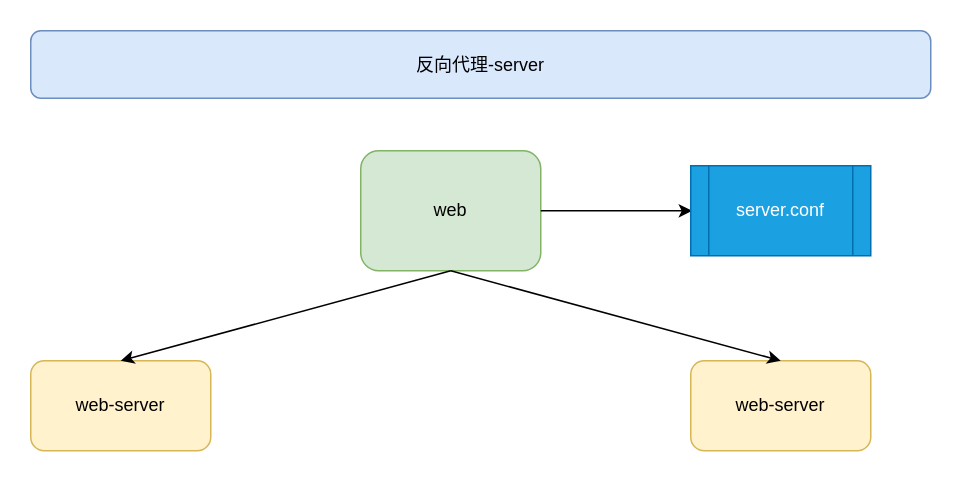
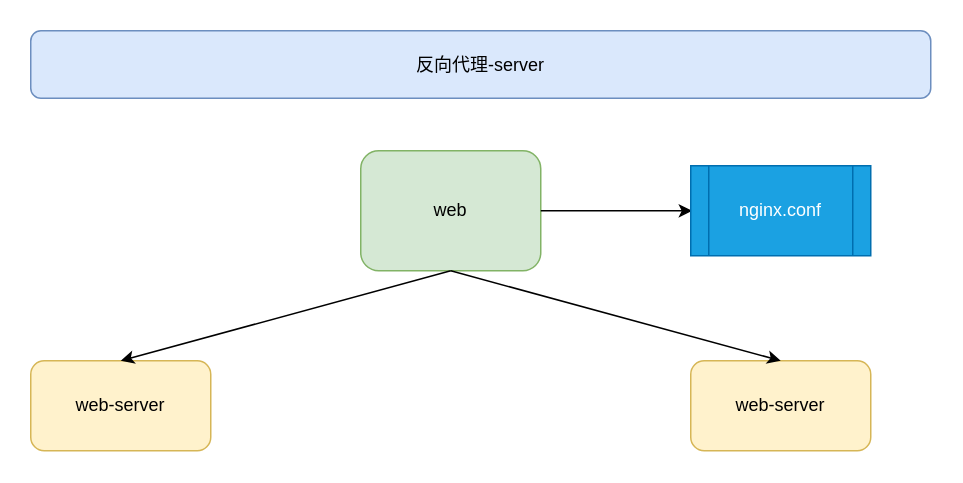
node "server.conf": label "server.conf" -> "nginx.conf"
